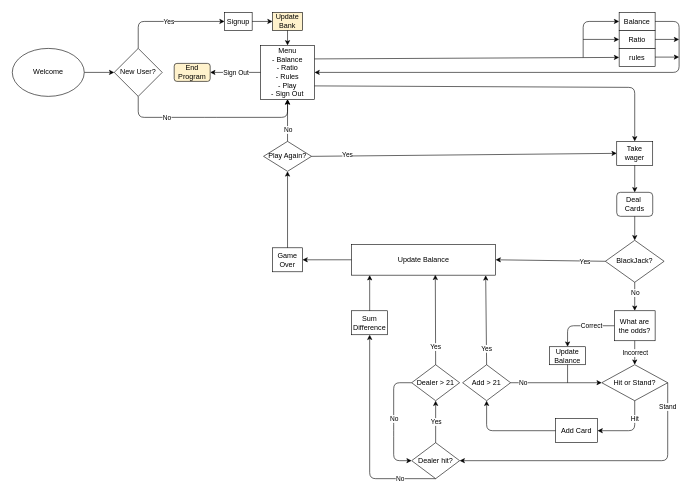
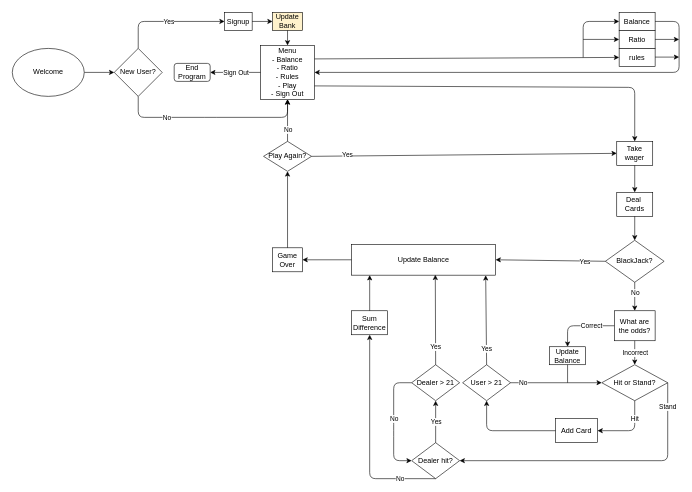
node "End Program": fillcolor #fff2cc -> #ffffff
node "Deal Cards": shape rounded rectangle -> rectangle
node "Add > 21": label "Add > 21" -> "User > 21"
